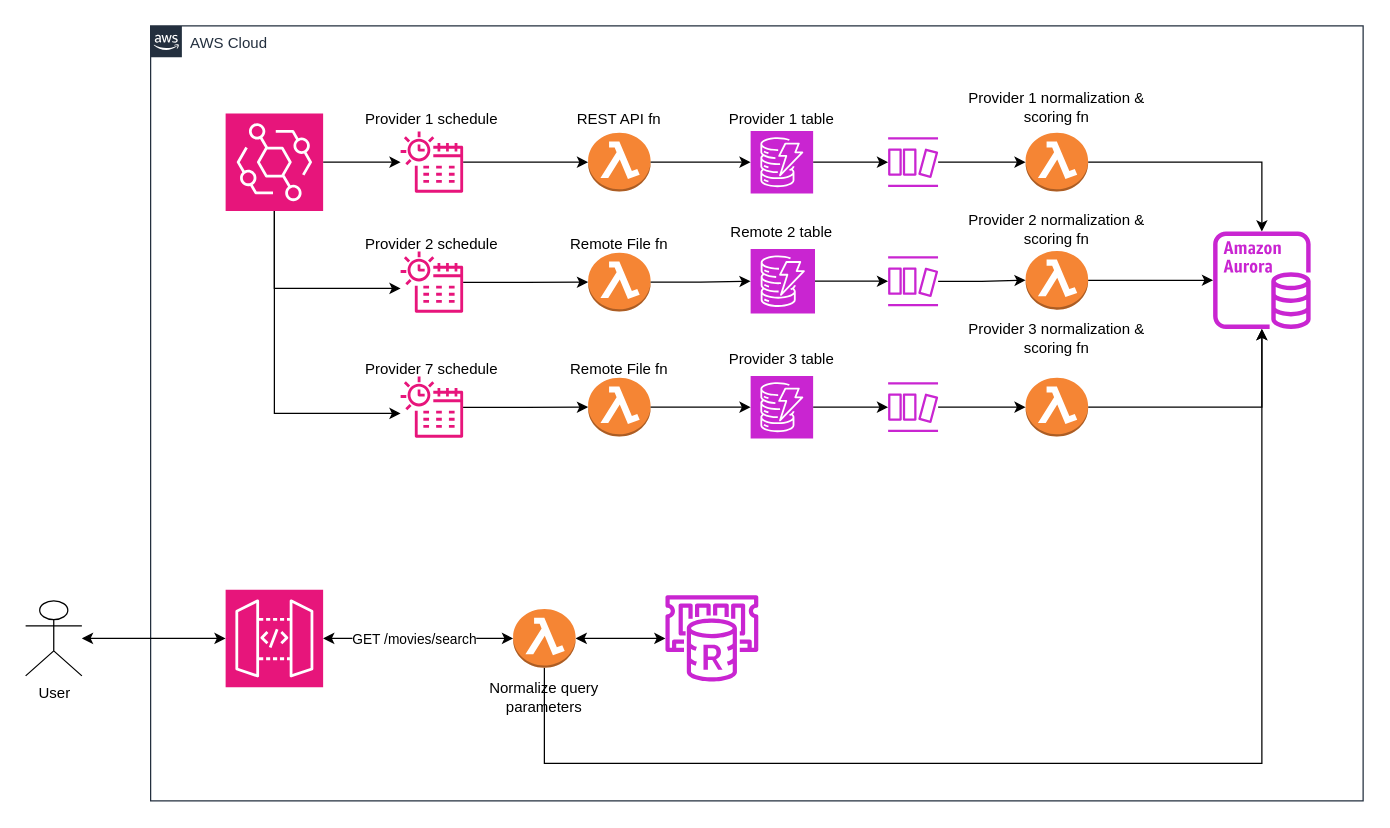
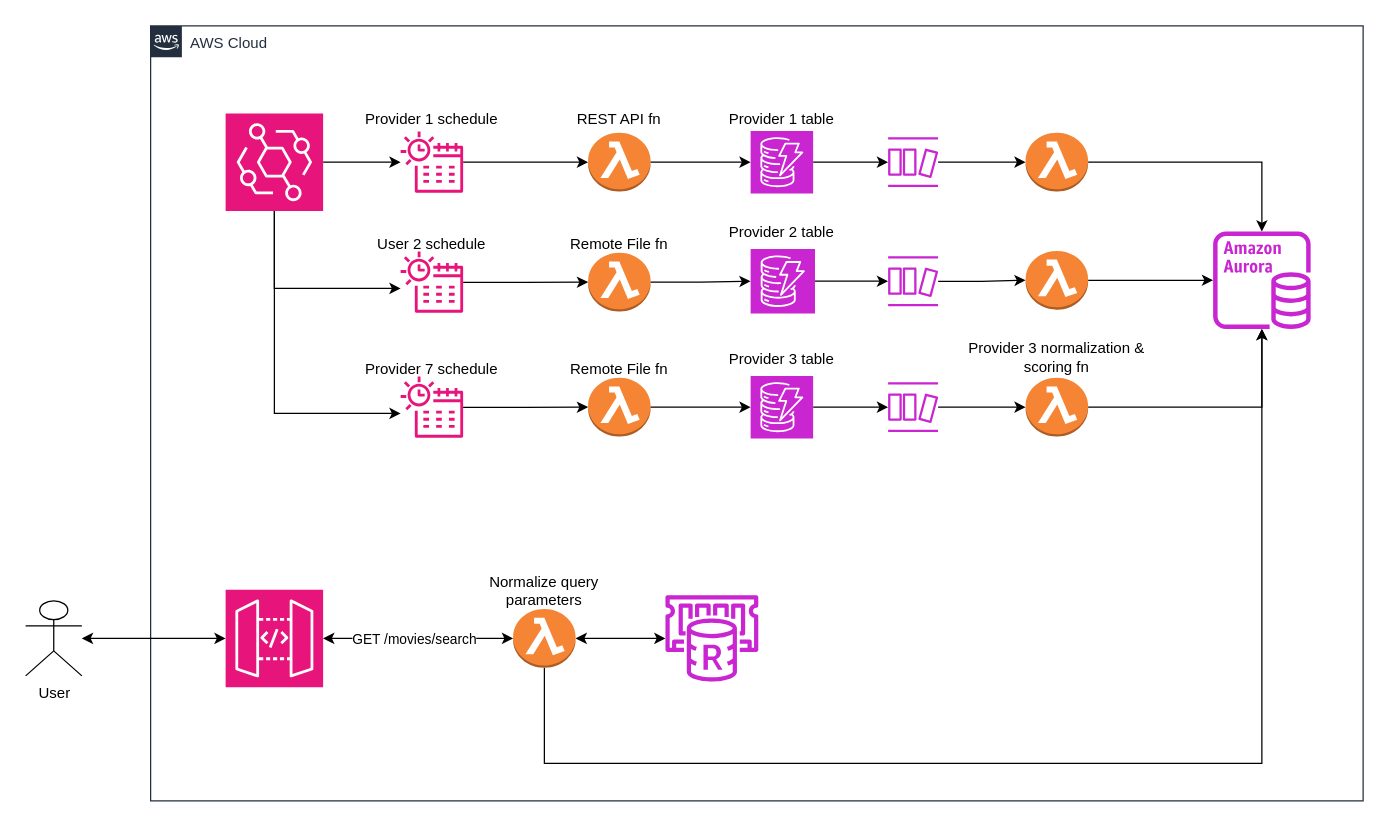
node "Provider 1 normalization & scoring fn": removed
node "Provider 2 normalization & scoring fn": removed
node "Remote 2 table": label "Remote 2 table" -> "Provider 2 table"
node "Provider 2 schedule": label "Provider 2 schedule" -> "User 2 schedule"
node "Provider 3 normalization & scoring fn": moved (1057, 338) -> (1057, 357)
node "Normalize query parameters": moved (544, 696) -> (544, 590)
